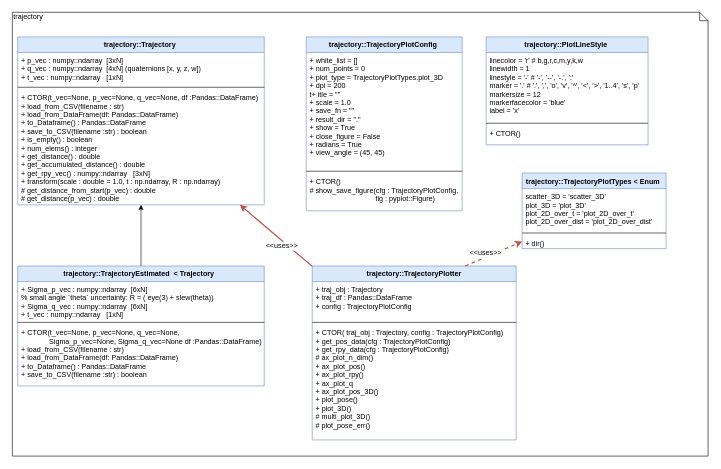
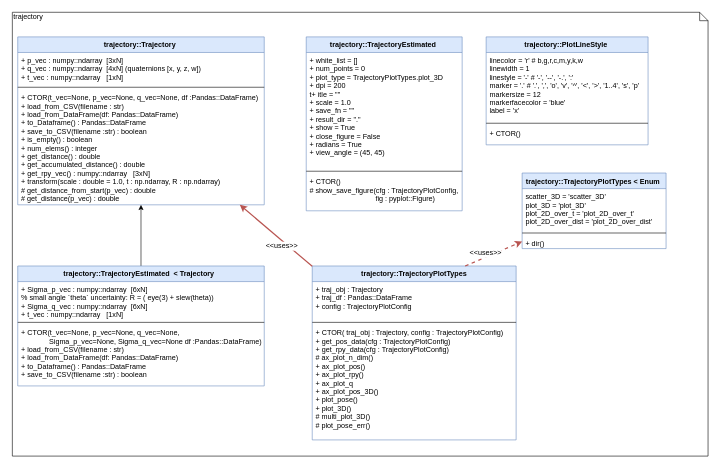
node "trajectory::TrajectoryPlotConfig": label "trajectory::TrajectoryPlotConfig" -> "trajectory::TrajectoryEstimated"
node "trajectory::TrajectoryPlotter": label "trajectory::TrajectoryPlotter" -> "trajectory::TrajectoryPlotTypes"
